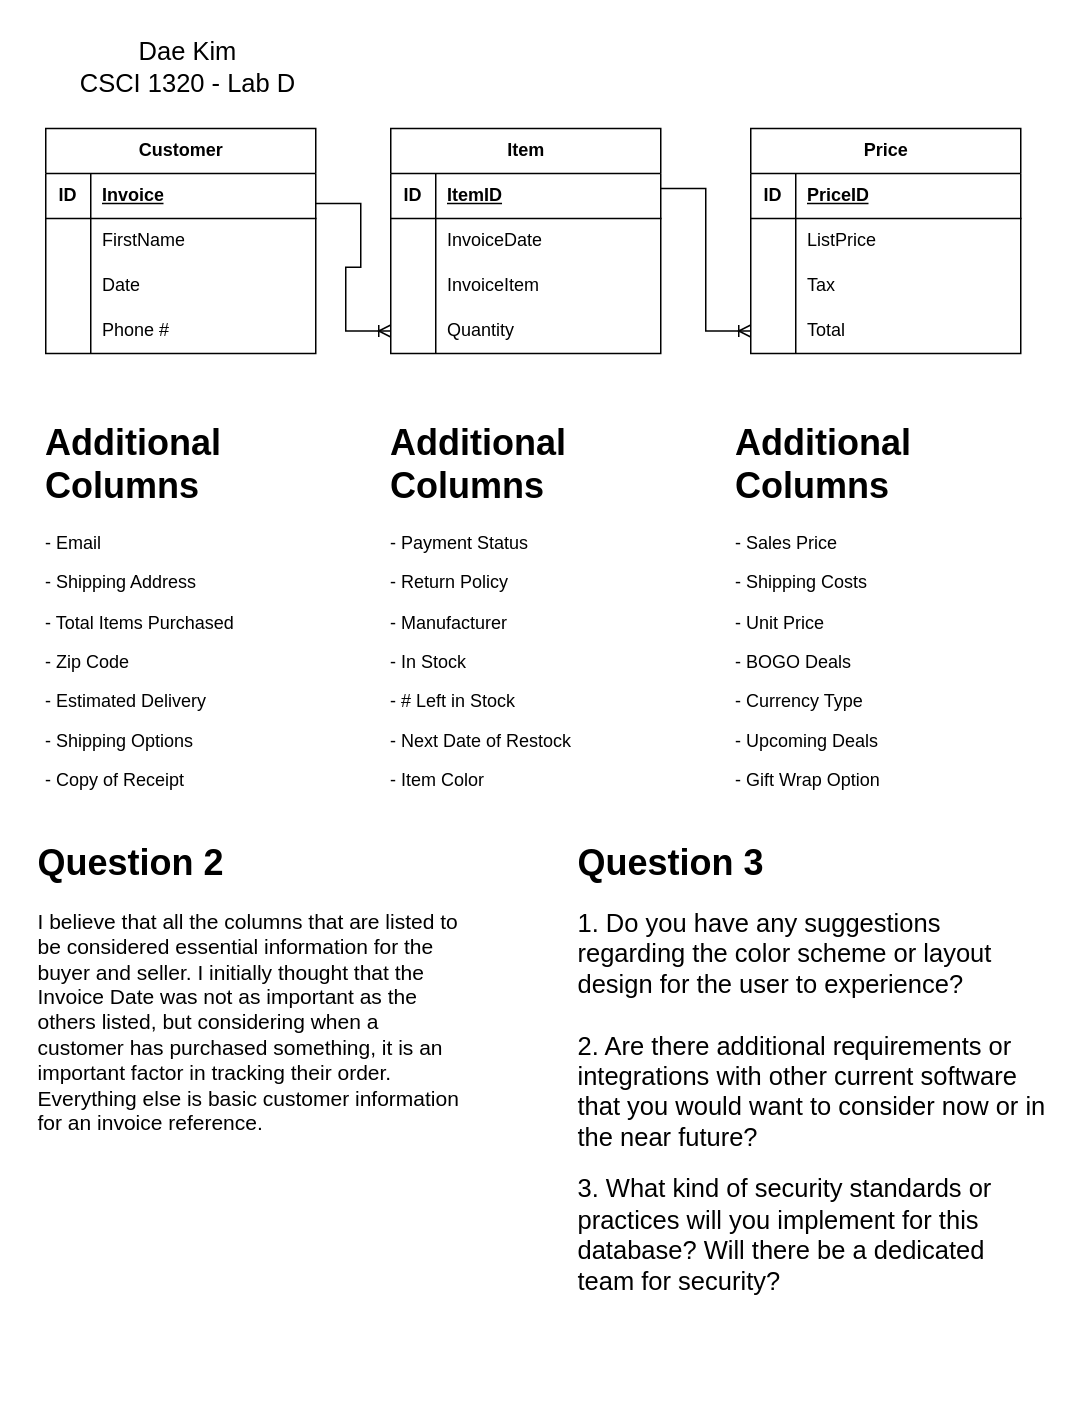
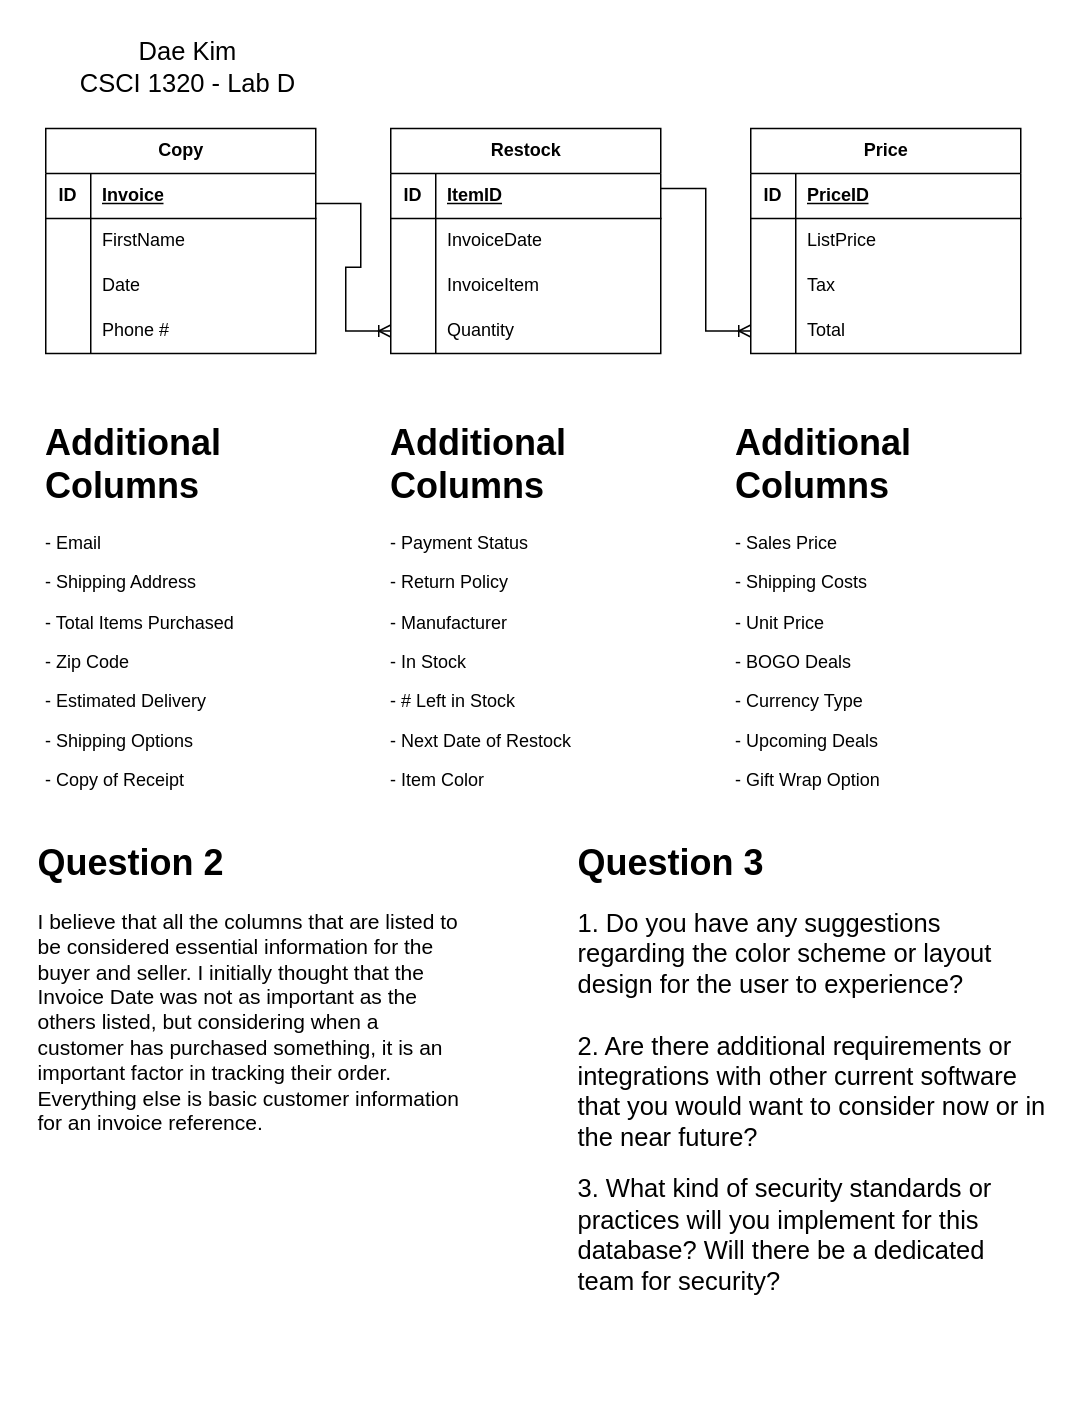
node "Customer": label "Customer" -> "Copy"
node "Item": label "Item" -> "Restock"
